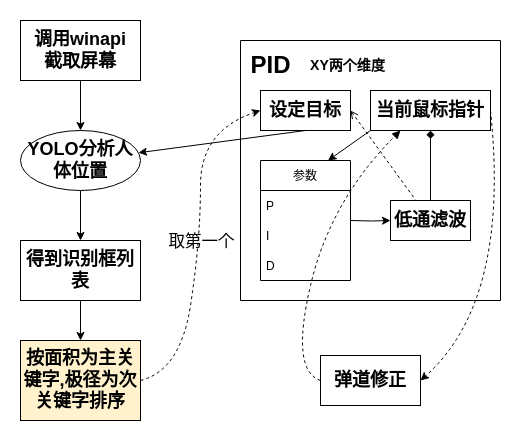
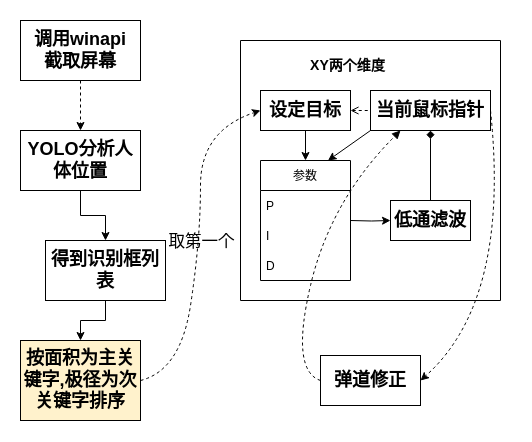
node "PID": removed
edge "调用winapi 截取屏幕" -> "YOLO分析人体位置": style solid -> dashed
edge "设定目标" -> "YOLO分析人体位置": now "设定目标" -> "参数"
edge "低通滤波" -> "设定目标": now "当前鼠标指针" -> "设定目标"
node "YOLO分析人体位置": shape ellipse -> rectangle
node "得到识别框列表": moved (81, 271) -> (106, 271)
